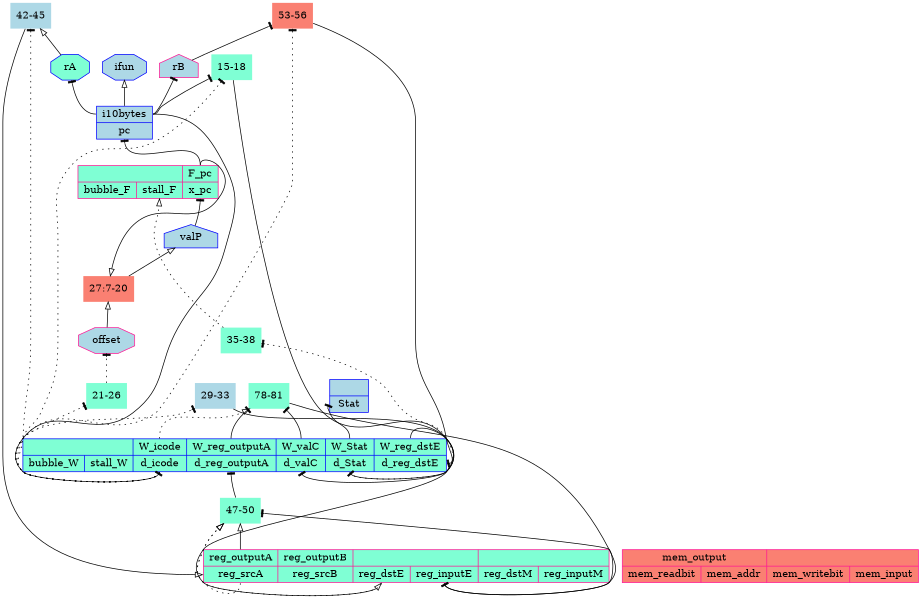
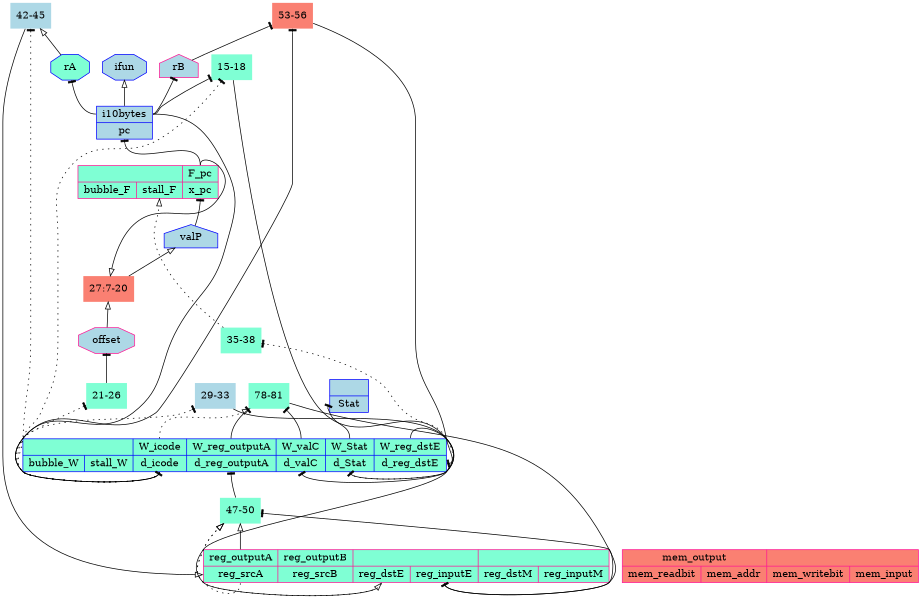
edge "21-26" -> "offset": style dotted -> solid
edge "bubble_W" -> "53-56": style dotted -> solid
